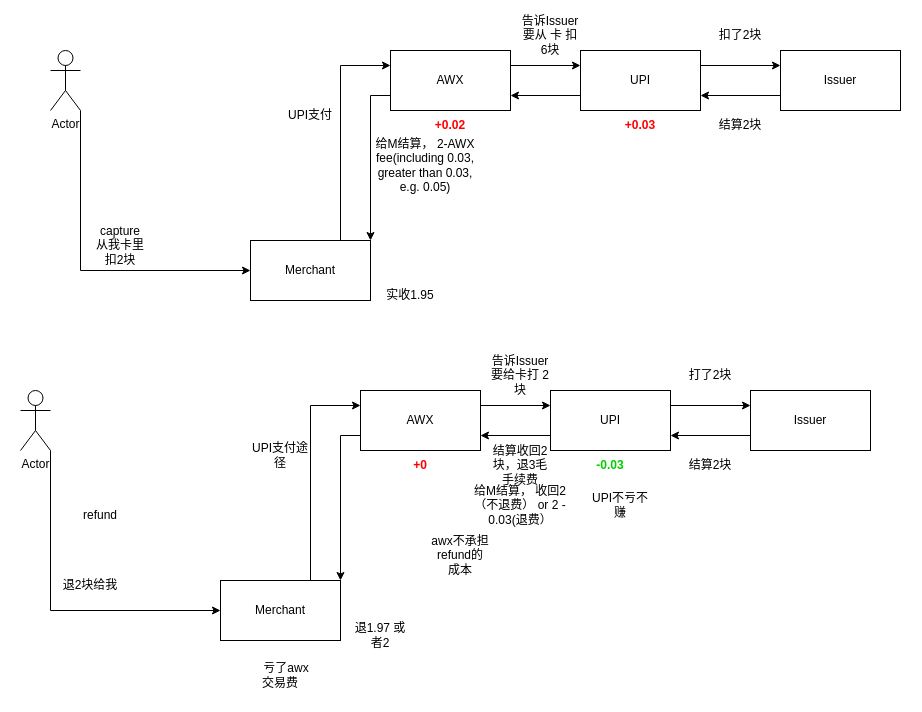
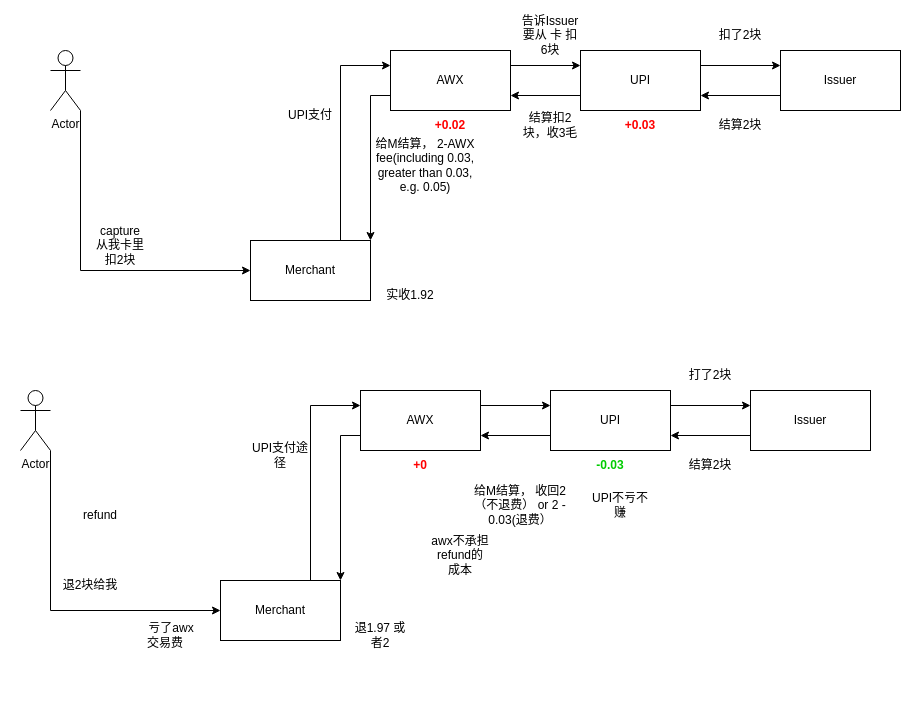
node "结算扣2块，收3毛": added
node "实收1.95": label "实收1.95" -> "实收1.92"
node "告诉Issuer 要给卡打 2块": removed
node "结算收回2块，退3毛手续费": removed
node "亏了awx交易费": moved (281, 676) -> (166, 636)
